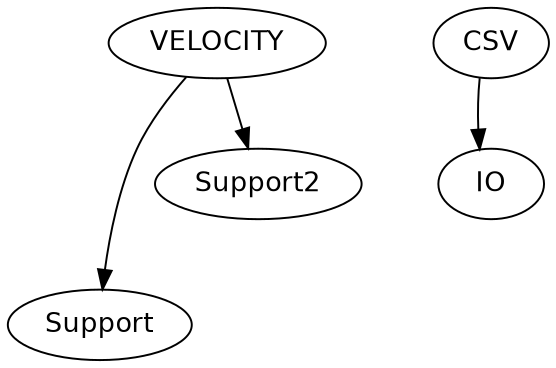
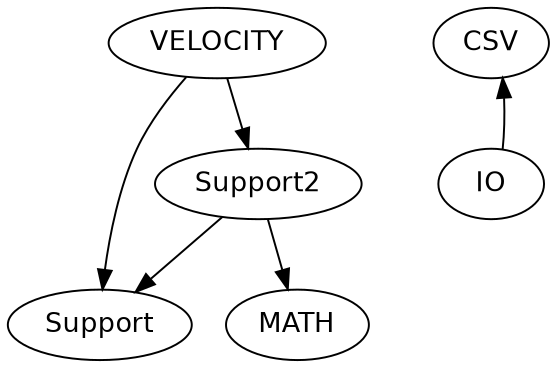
edge "CSV" -> "IO": reversed
edge "Support2" -> "Support": added
node "MATH": added
